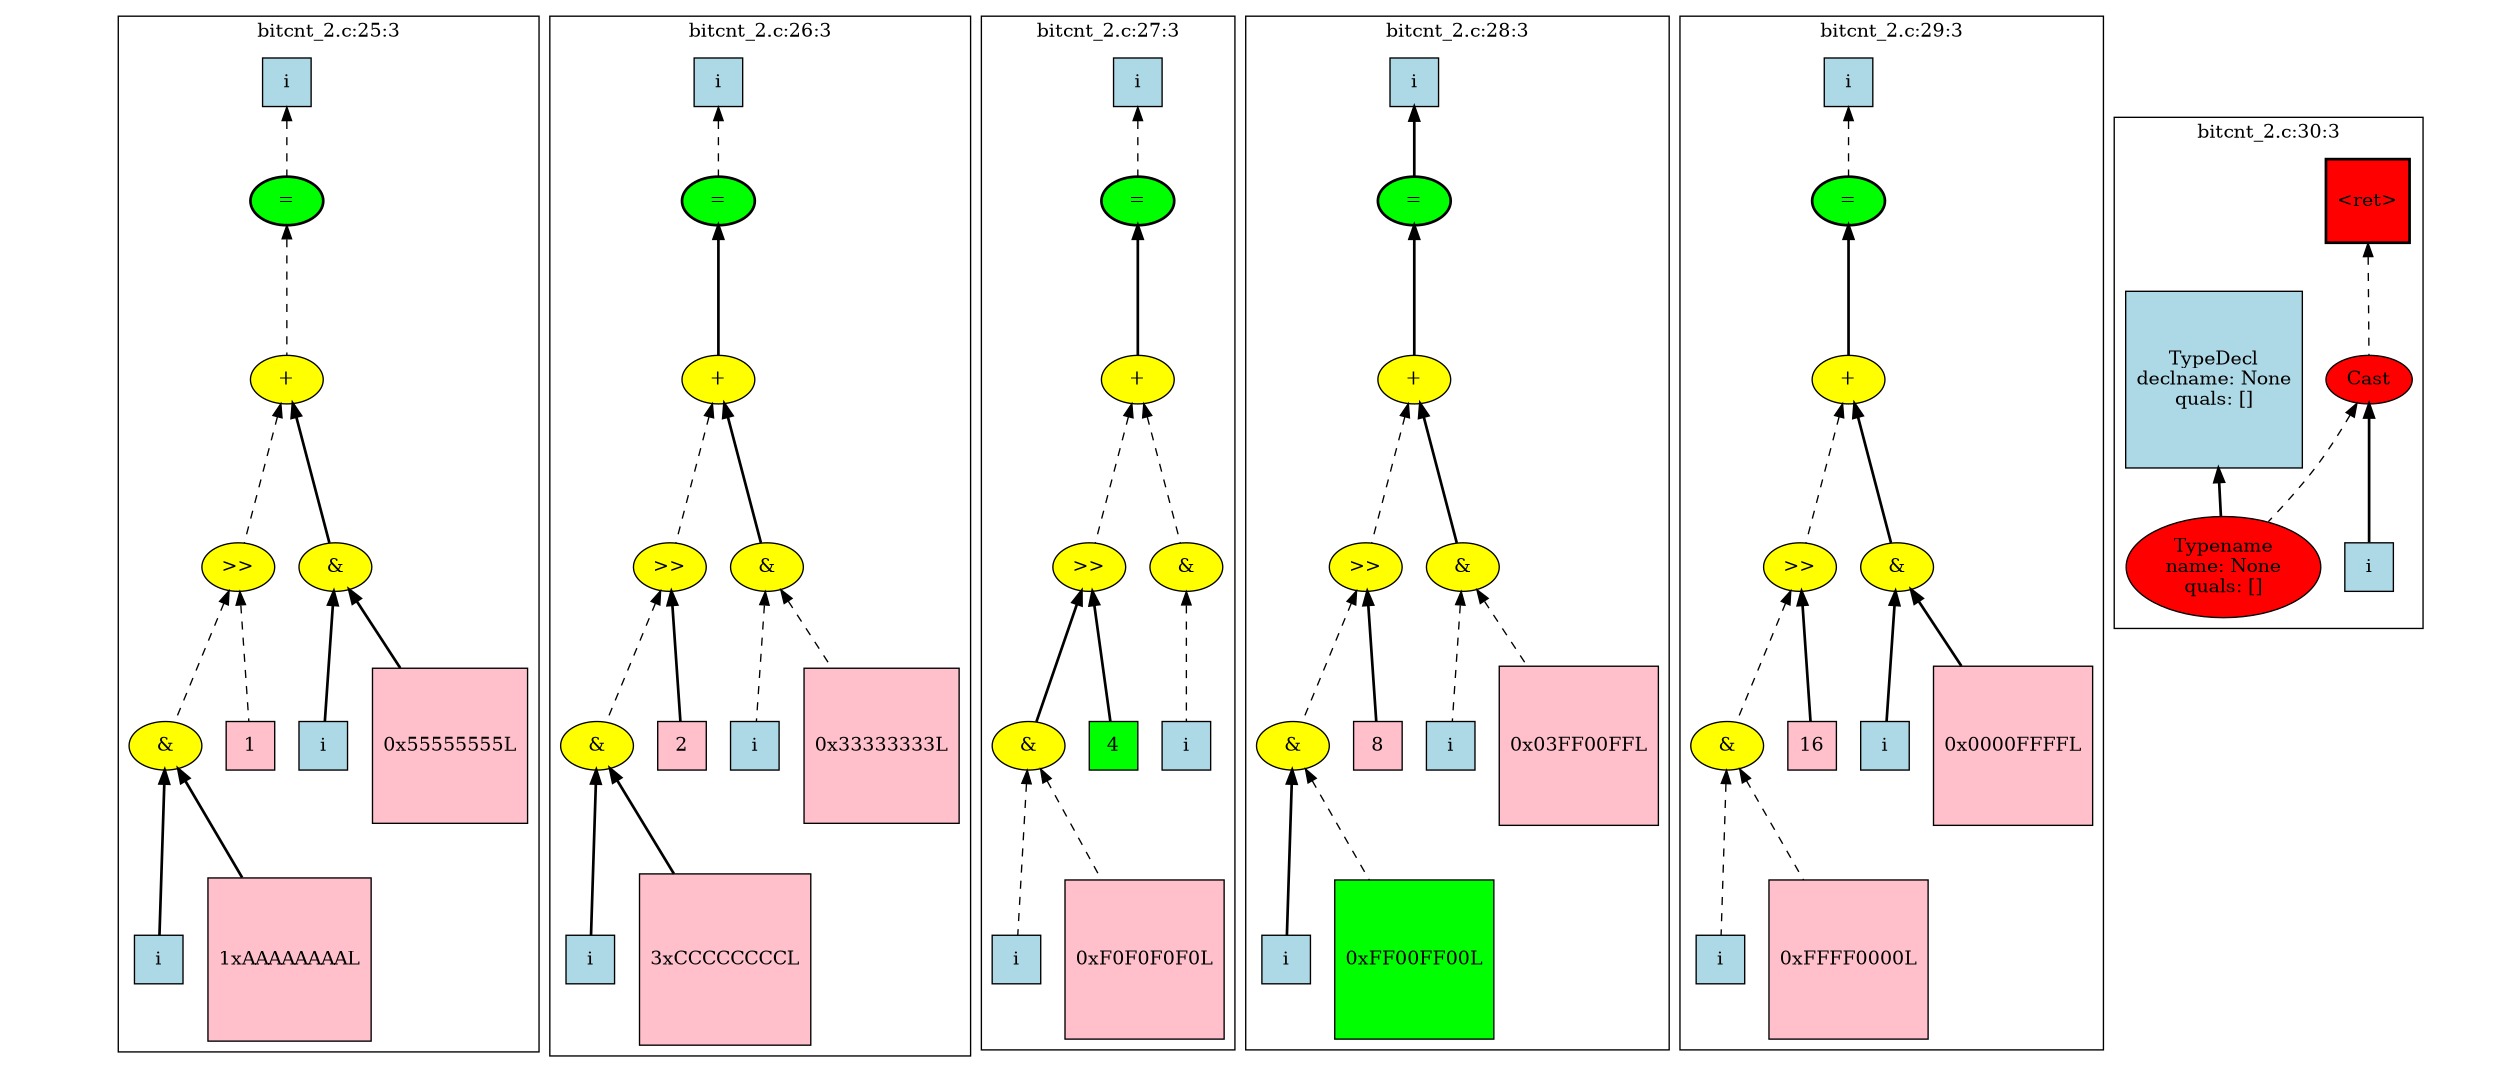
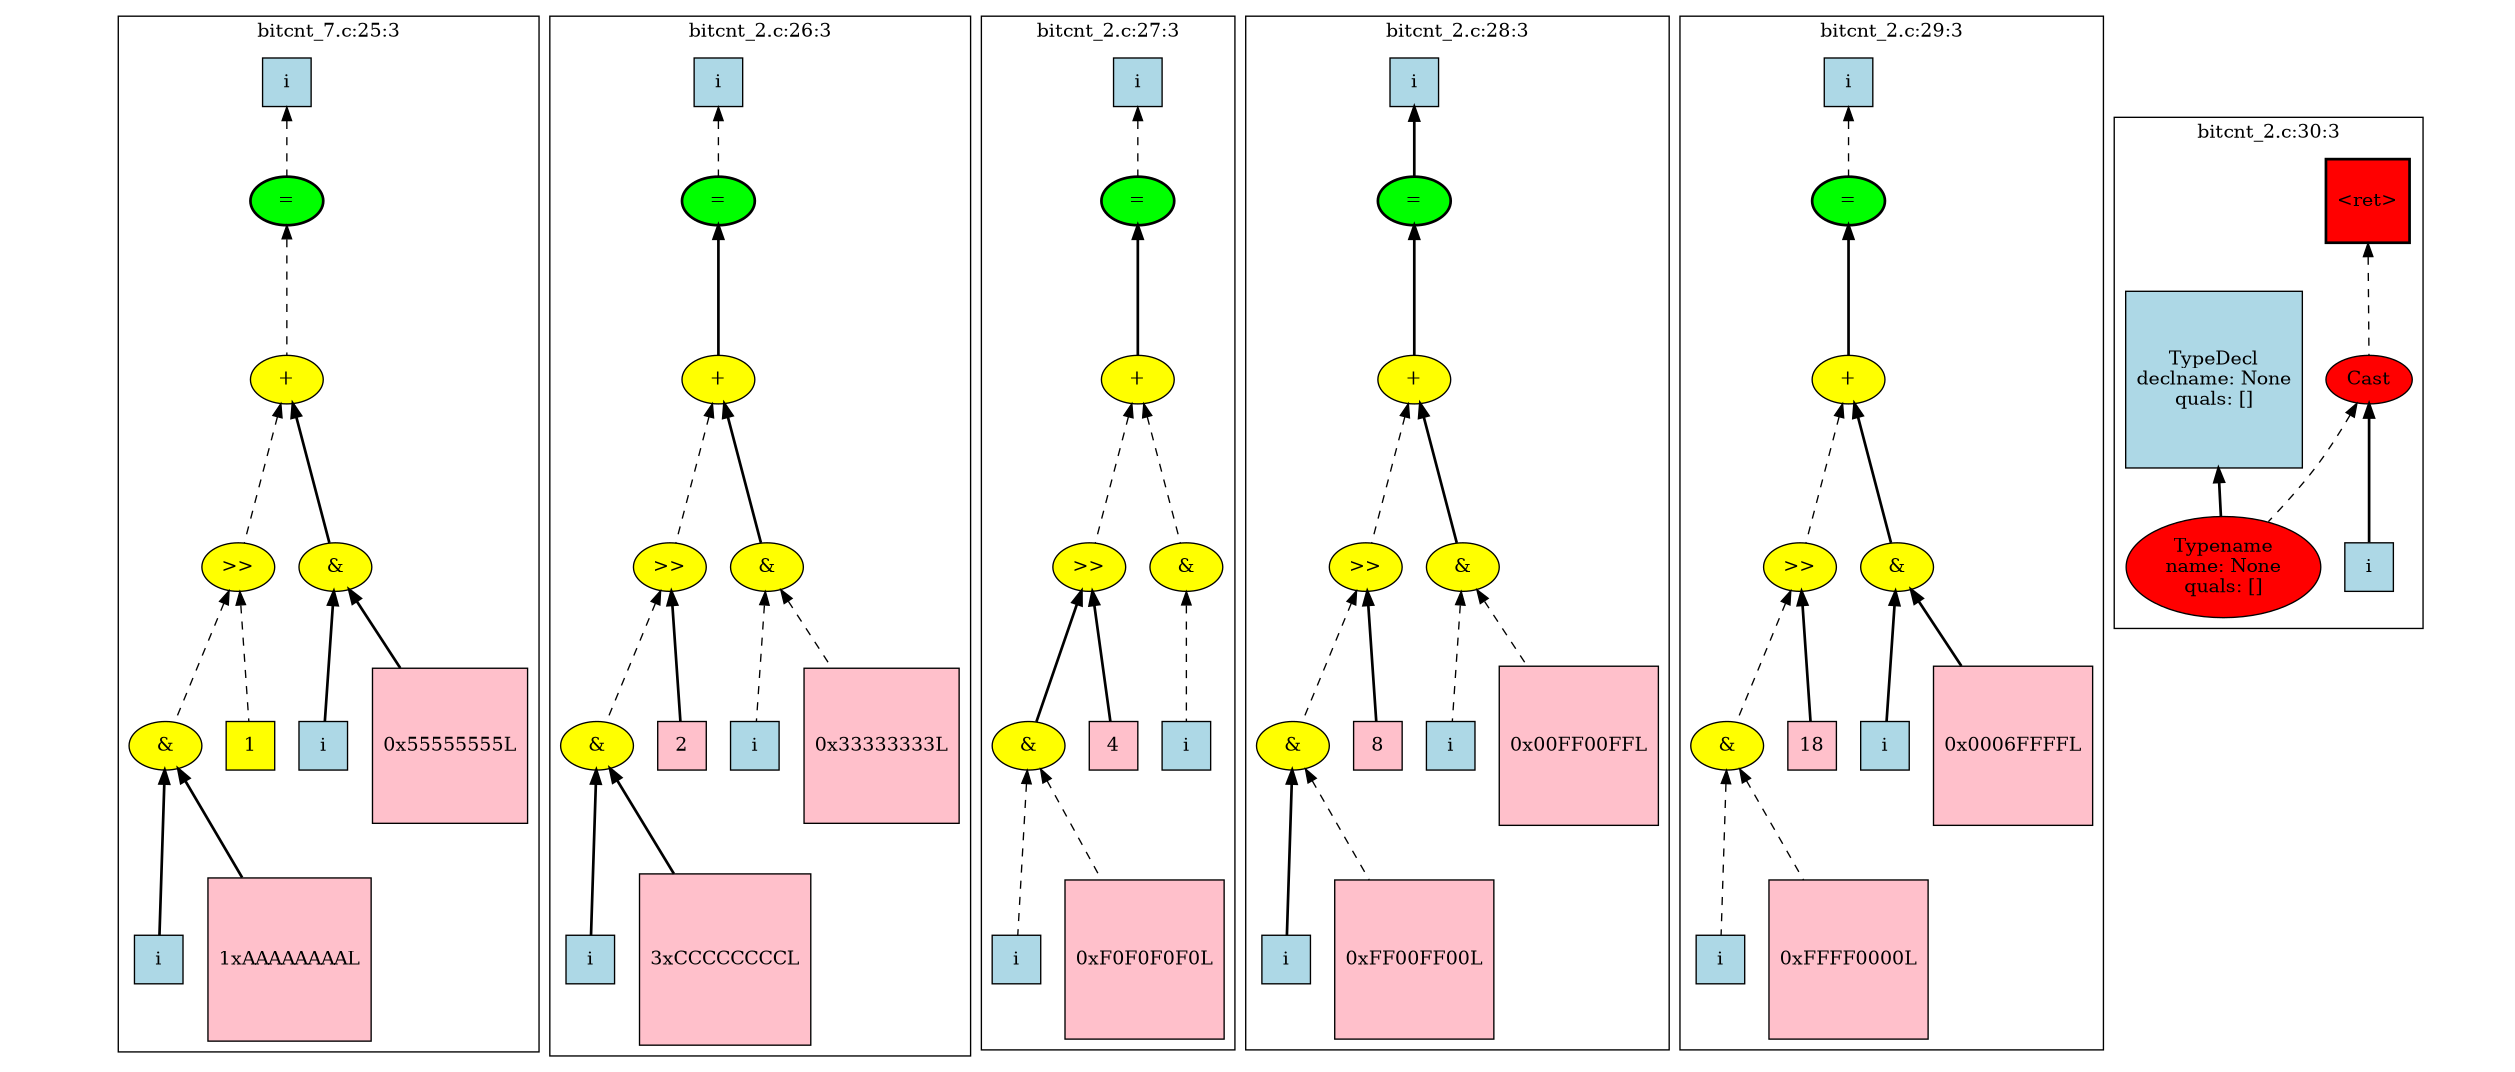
cluster "bitcnt_2.c:25:3": label "bitcnt_2.c:25:3" -> "bitcnt_7.c:25:3"
node "1": fillcolor pink -> yellow
node "4": fillcolor green -> pink
node "0x03FF00FFL": label "0x03FF00FFL" -> "0x00FF00FFL"
node "16": label "16" -> "18"
node "0x0000FFFFL": label "0x0000FFFFL" -> "0x0006FFFFL"
node "0xFF00FF00L": fillcolor green -> pink
